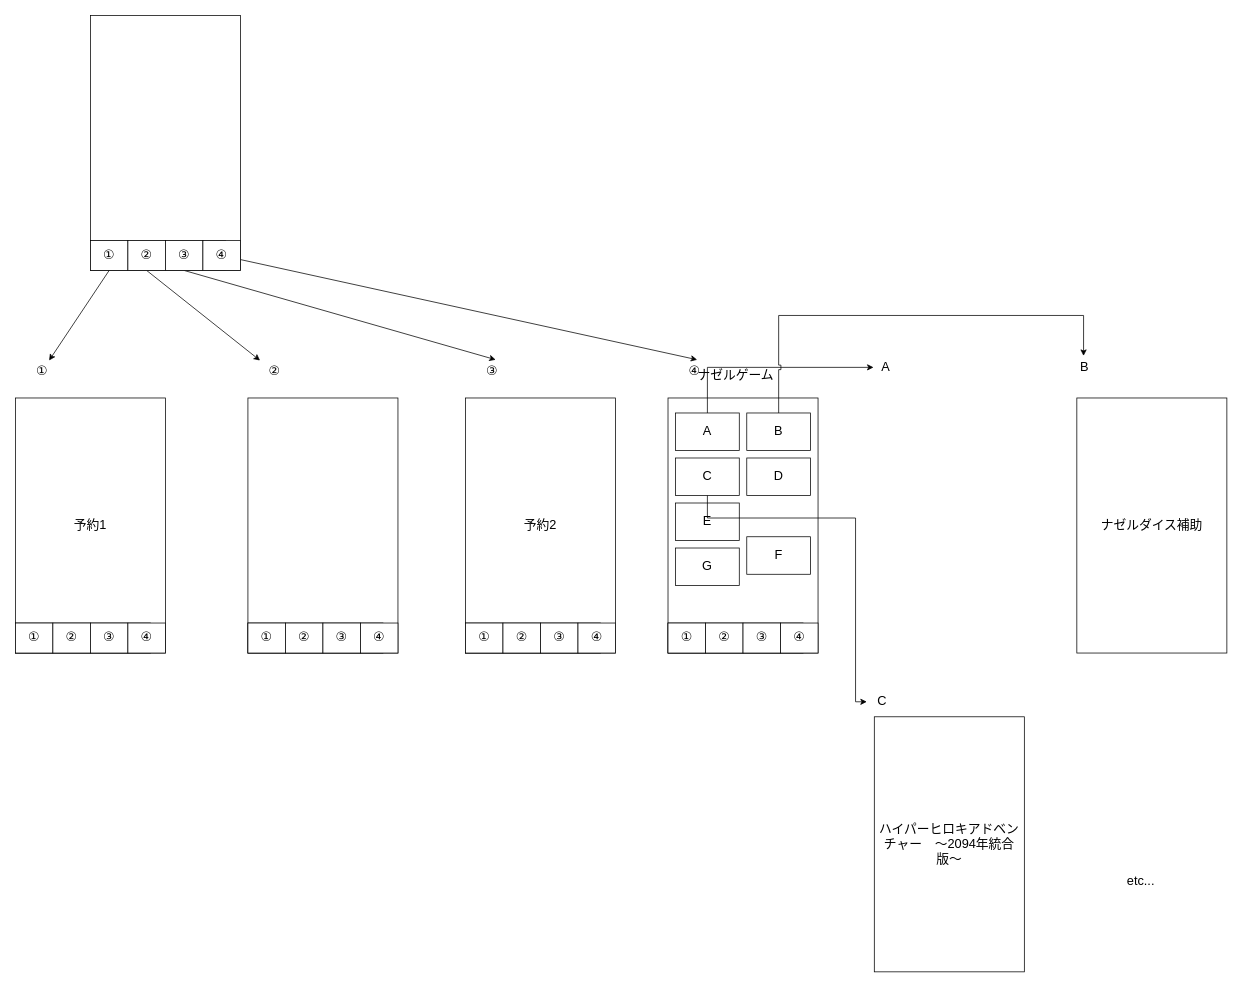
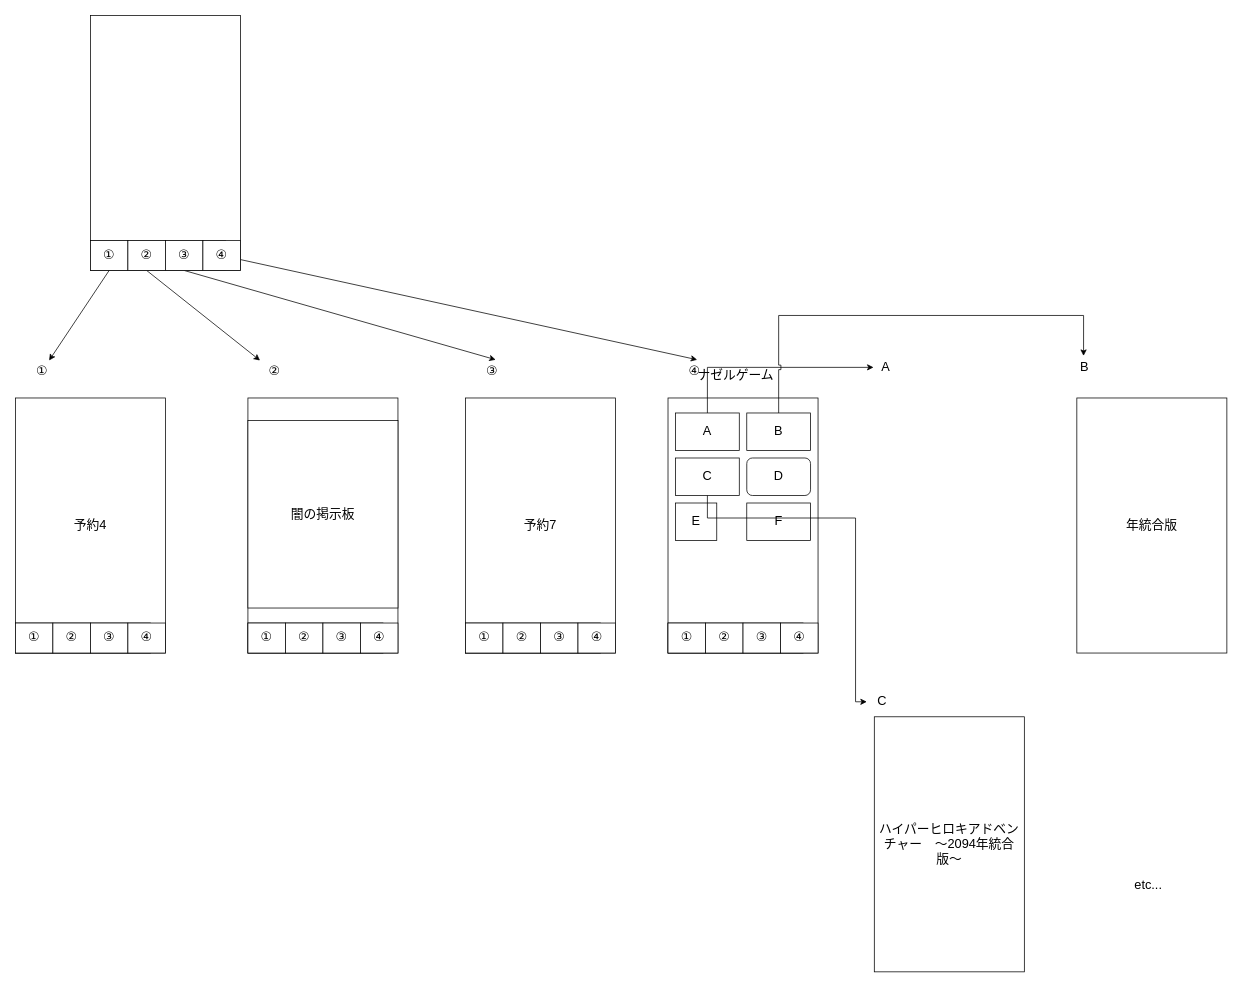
node "D": shape rectangle -> rounded rectangle
node "闇の掲示板": added
node "E": size 64x38 -> 41x38
node "予約1": label "予約1" -> "予約4"
node "予約2": label "予約2" -> "予約7"
node "ナゼルダイス補助": label "ナゼルダイス補助" -> "年統合版"
node "F": moved (779, 555) -> (779, 522)
node "G": removed
node "etc...": moved (1140, 882) -> (1148, 885)
